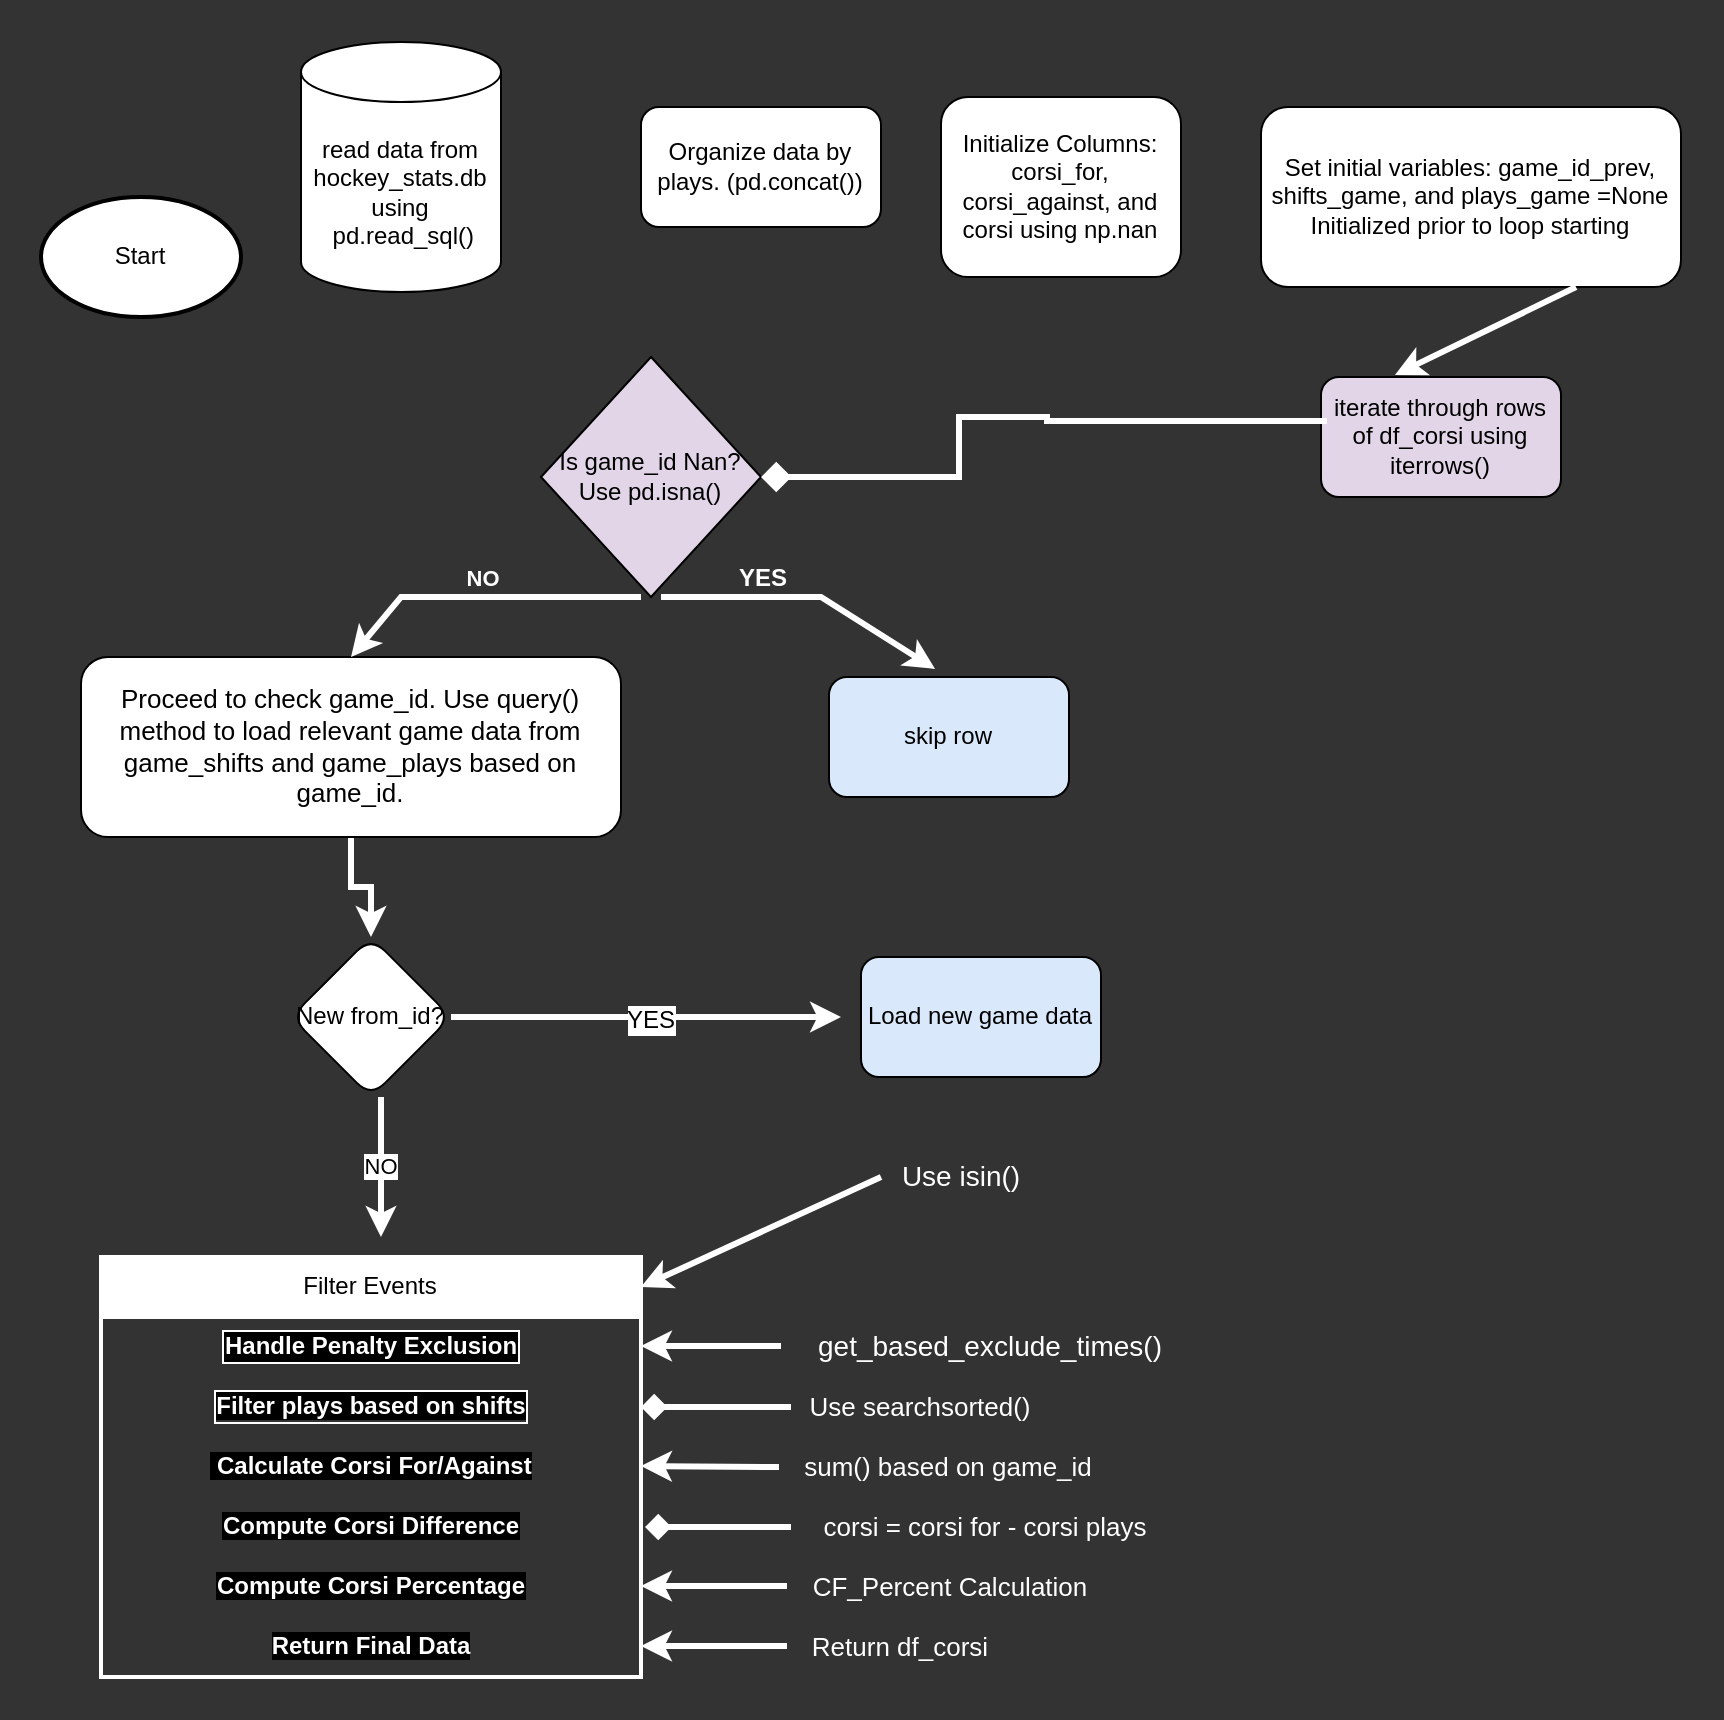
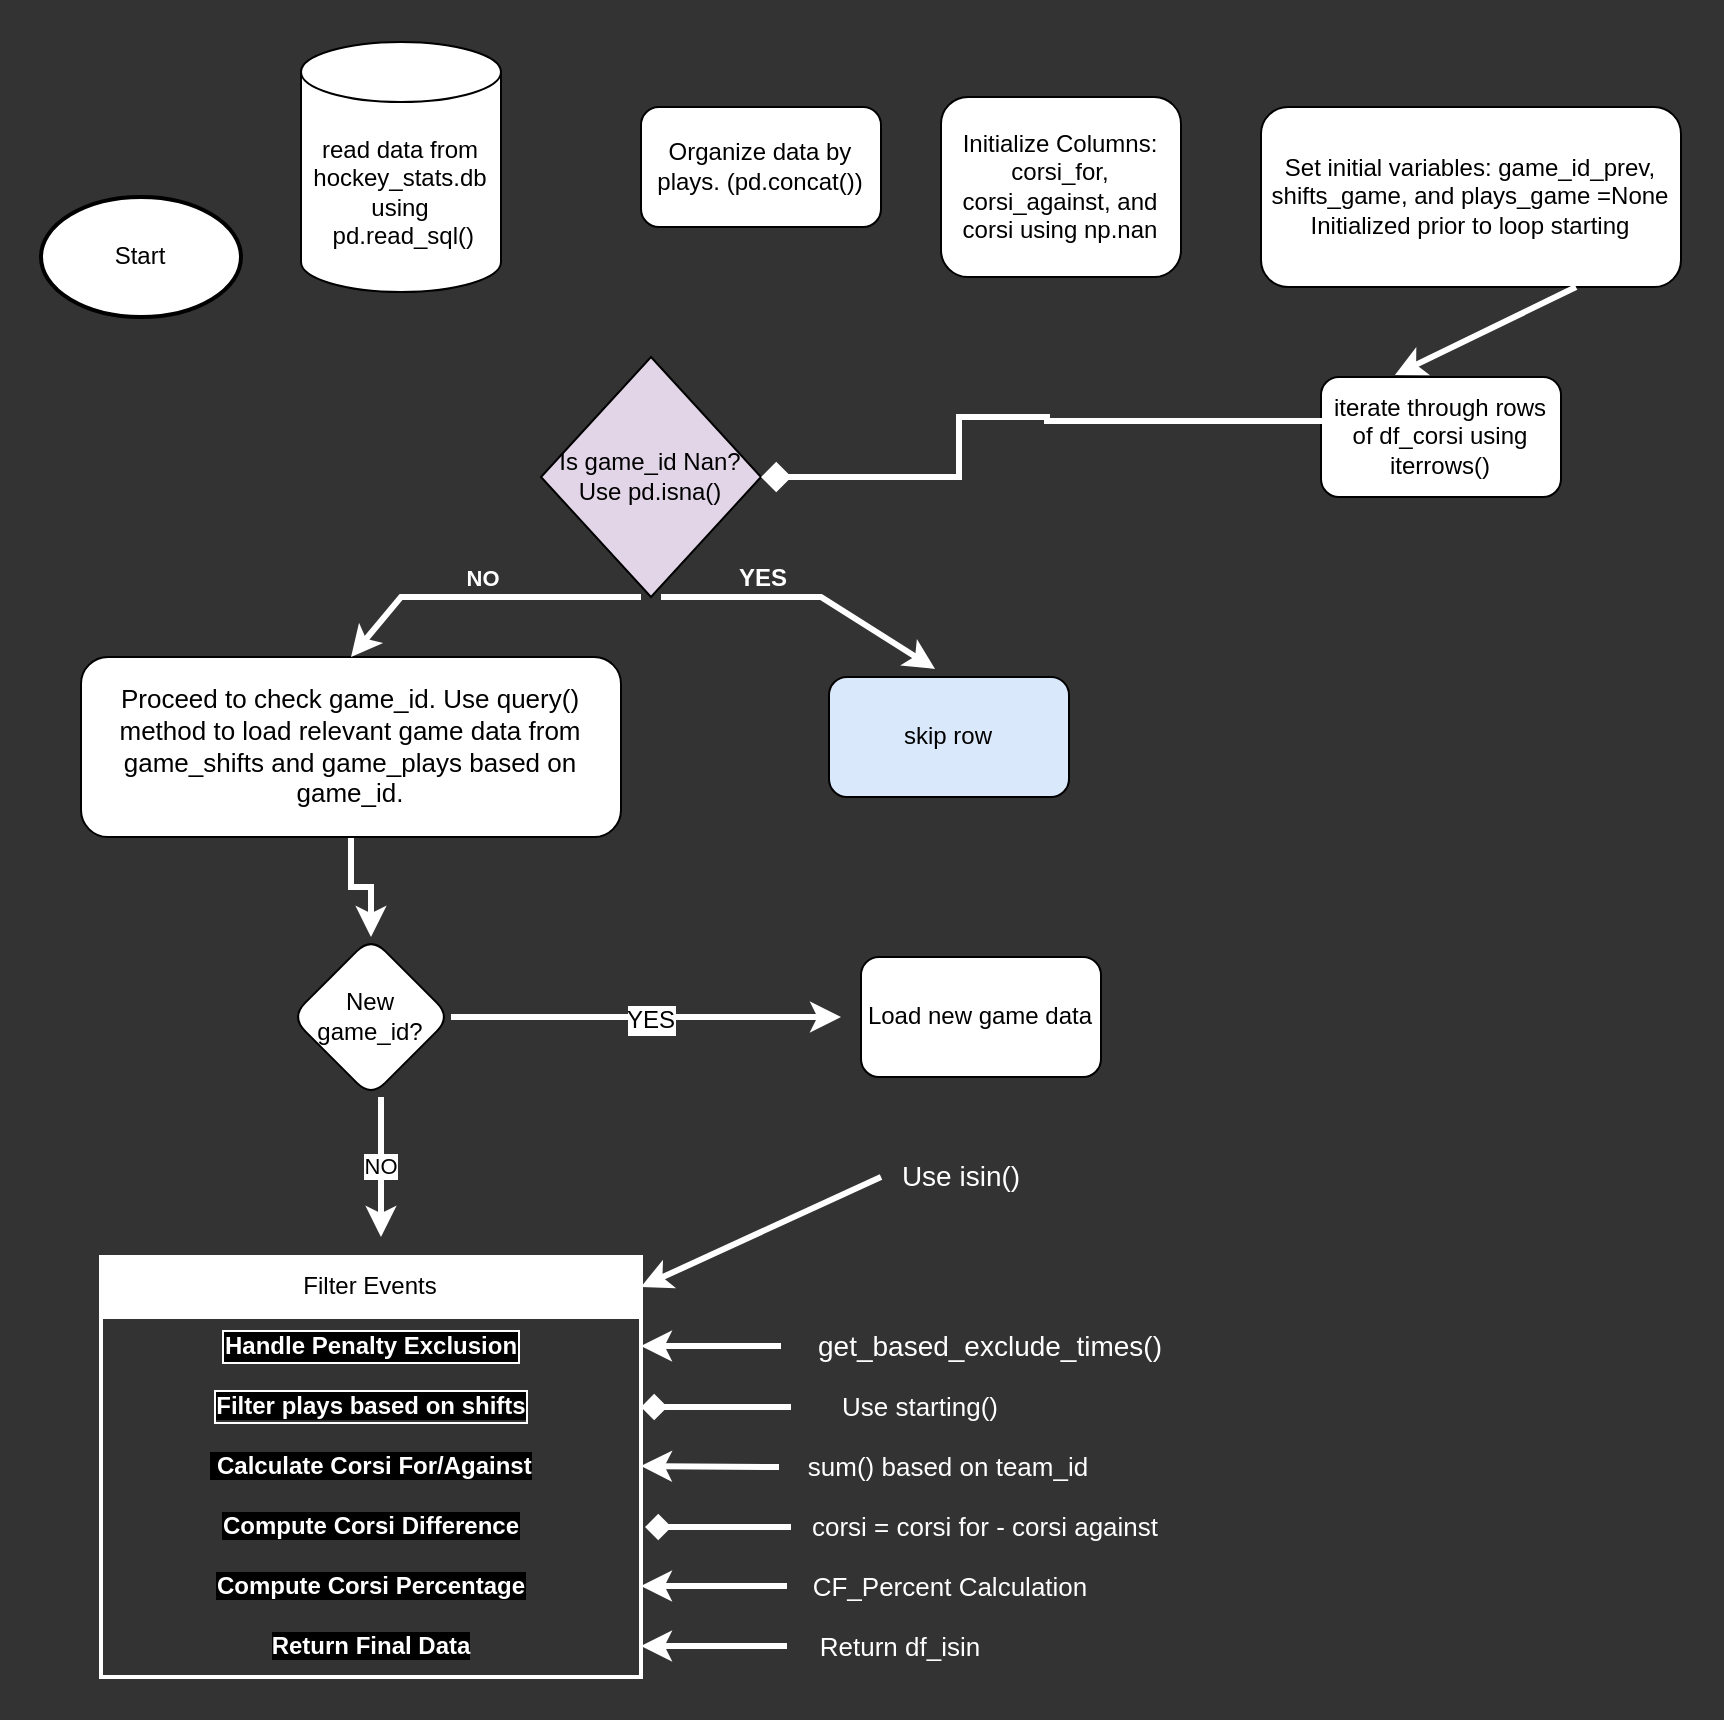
node "iterate through rows of df_corsi using iterrows()": fillcolor #e1d5e7 -> #ffffff
node "New from_id?": label "New from_id?" -> "New game_id?"
node "Load new game data": fillcolor #dae8fc -> #ffffff
node "Use searchsorted()": label "Use searchsorted()" -> "Use starting()"
node "sum() based on game_id": label "sum() based on game_id" -> "sum() based on team_id"
node "corsi = corsi for - corsi plays": label "corsi = corsi for - corsi plays" -> "corsi = corsi for - corsi against"
node "Return df_corsi": label "Return df_corsi" -> "Return df_isin"
